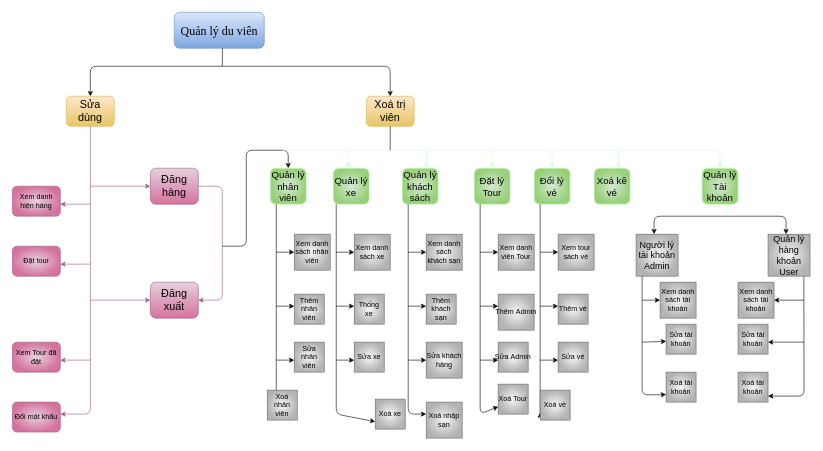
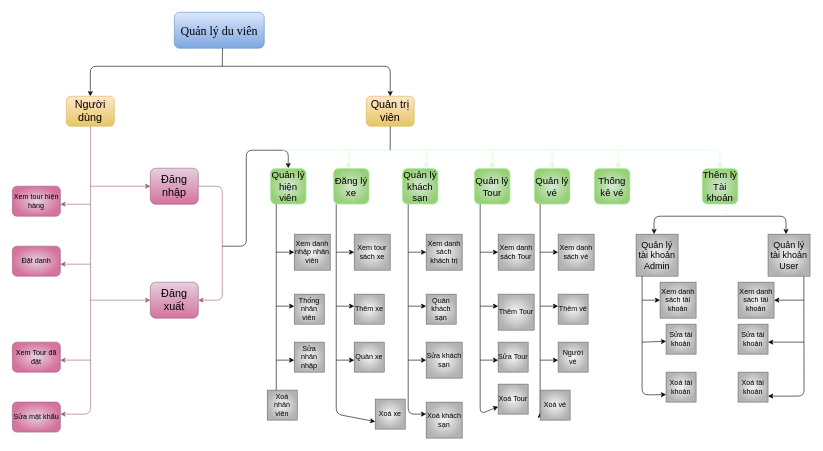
node "Sửa dùng": label "Sửa dùng" -> "Người dùng"
node "Xoá trị viên": label "Xoá trị viên" -> "Quản trị viên"
node "Đăng hàng": label "Đăng hàng" -> "Đăng nhập"
node "Quản lý nhân viên": label "Quản lý nhân viên" -> "Quản lý hiện viên"
node "Quản lý xe": label "Quản lý xe" -> "Đăng lý xe"
node "Quản lý khách sách": label "Quản lý khách sách" -> "Quản lý khách sạn"
node "Đặt lý Tour": label "Đặt lý Tour" -> "Quản lý Tour"
node "Đổi lý vé": label "Đổi lý vé" -> "Quản lý vé"
node "Xoá kê vé": label "Xoá kê vé" -> "Thống kê vé"
node "Quản lý Tài khoản": label "Quản lý Tài khoản" -> "Thêm lý Tài khoản"
node "Xem danh hiện hàng": label "Xem danh hiện hàng" -> "Xem tour hiện hàng"
node "Xem danh sách nhân viên": label "Xem danh sách nhân viên" -> "Xem danh nhập nhân viên"
node "Xem danh sách xe": label "Xem danh sách xe" -> "Xem tour sách xe"
node "Xem danh sách khách sạn": label "Xem danh sách khách sạn" -> "Xem danh sách khách trị"
node "Xem danh viên Tour": label "Xem danh viên Tour" -> "Xem danh sách Tour"
node "Xem tour sách vé": label "Xem tour sách vé" -> "Xem danh sách vé"
node "Người lý tài khoản Admin": label "Người lý tài khoản Admin" -> "Quản lý tài khoản Admin"
node "Quản lý hàng khoản User": label "Quản lý hàng khoản User" -> "Quản lý tài khoản User"
node "Đặt tour": label "Đặt tour" -> "Đặt danh"
node "Thêm nhân viên": label "Thêm nhân viên" -> "Thống nhân viên"
node "Thống xe": label "Thống xe" -> "Thêm xe"
node "Thêm khách sạn": label "Thêm khách sạn" -> "Quản khách sạn"
node "Thêm Admin": label "Thêm Admin" -> "Thêm Tour"
node "Sửa nhân viên": label "Sửa nhân viên" -> "Sửa nhân nhập"
node "Sửa xe": label "Sửa xe" -> "Quản xe"
node "Sửa Admin": label "Sửa Admin" -> "Sửa Tour"
node "Sửa vé": label "Sửa vé" -> "Người vé"
node "Sửa khách hàng": label "Sửa khách hàng" -> "Sửa khách sạn"
node "Đổi mật khẩu": label "Đổi mật khẩu" -> "Sửa mật khẩu"
node "Xoá nhập sạn": label "Xoá nhập sạn" -> "Xoá khách sạn"
